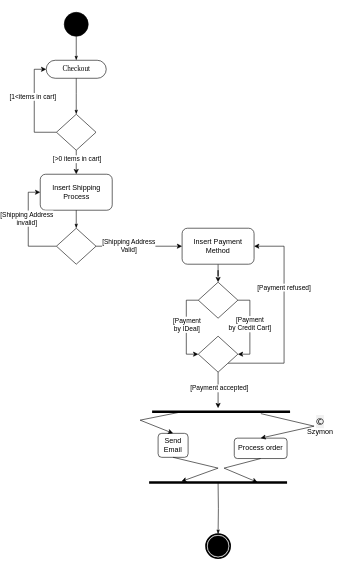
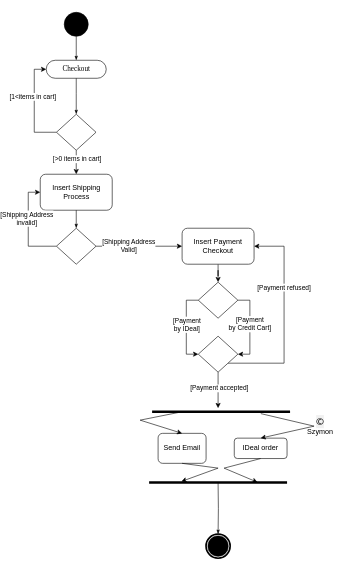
node "Insert Payment Method": label "Insert Payment Method" -> "Insert Payment Checkout"
node "Send Email": size 30x24 -> 48x30
node "Process order": label "Process order" -> "IDeal order"
